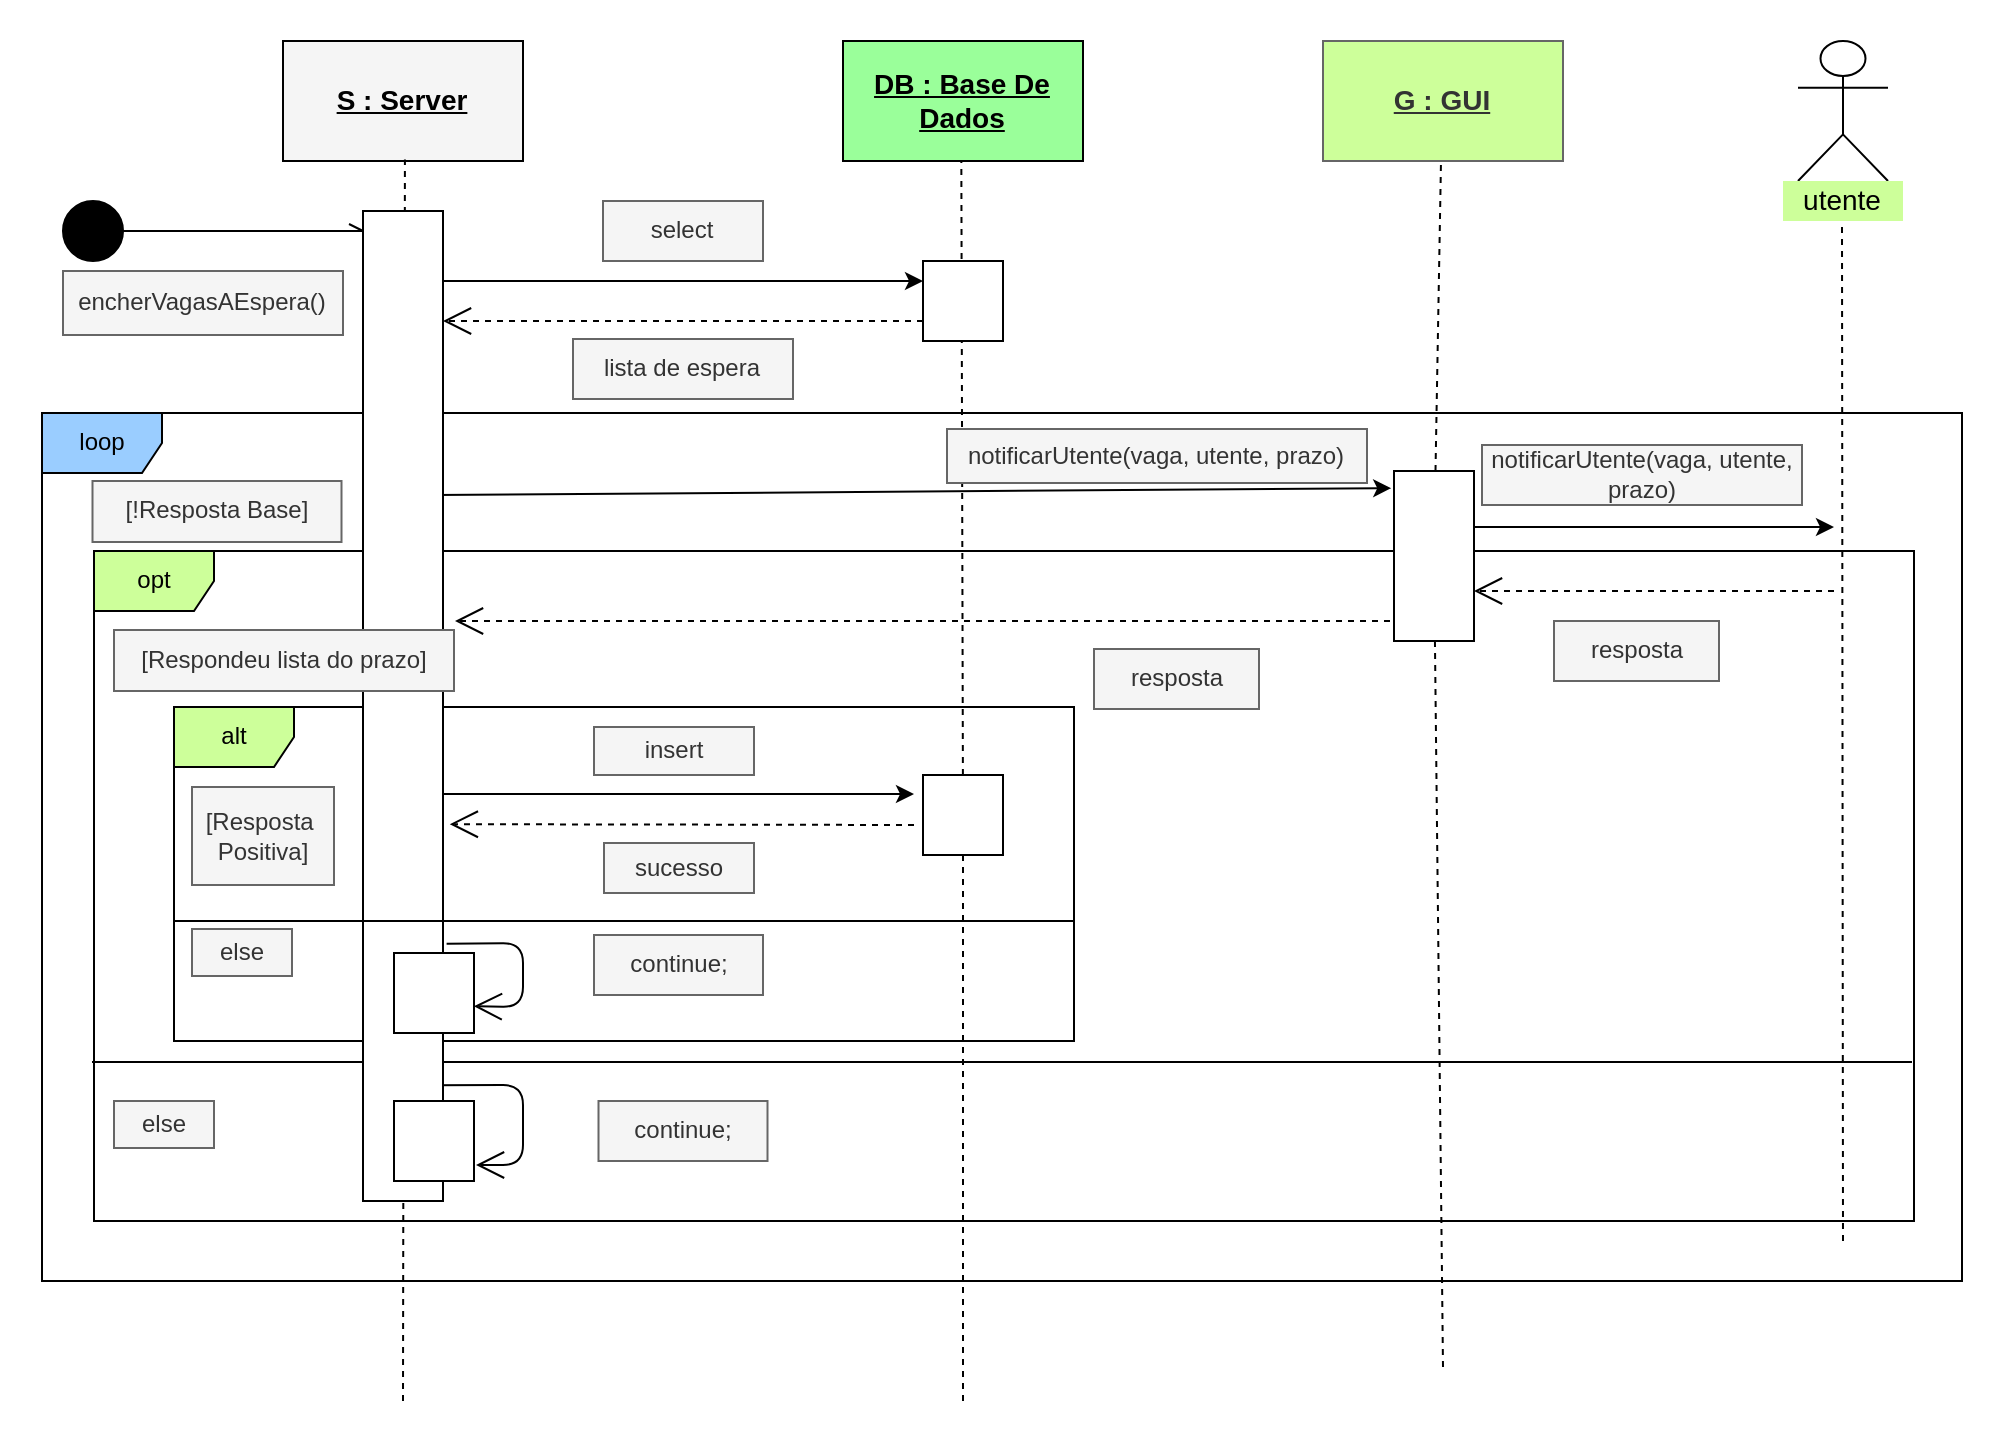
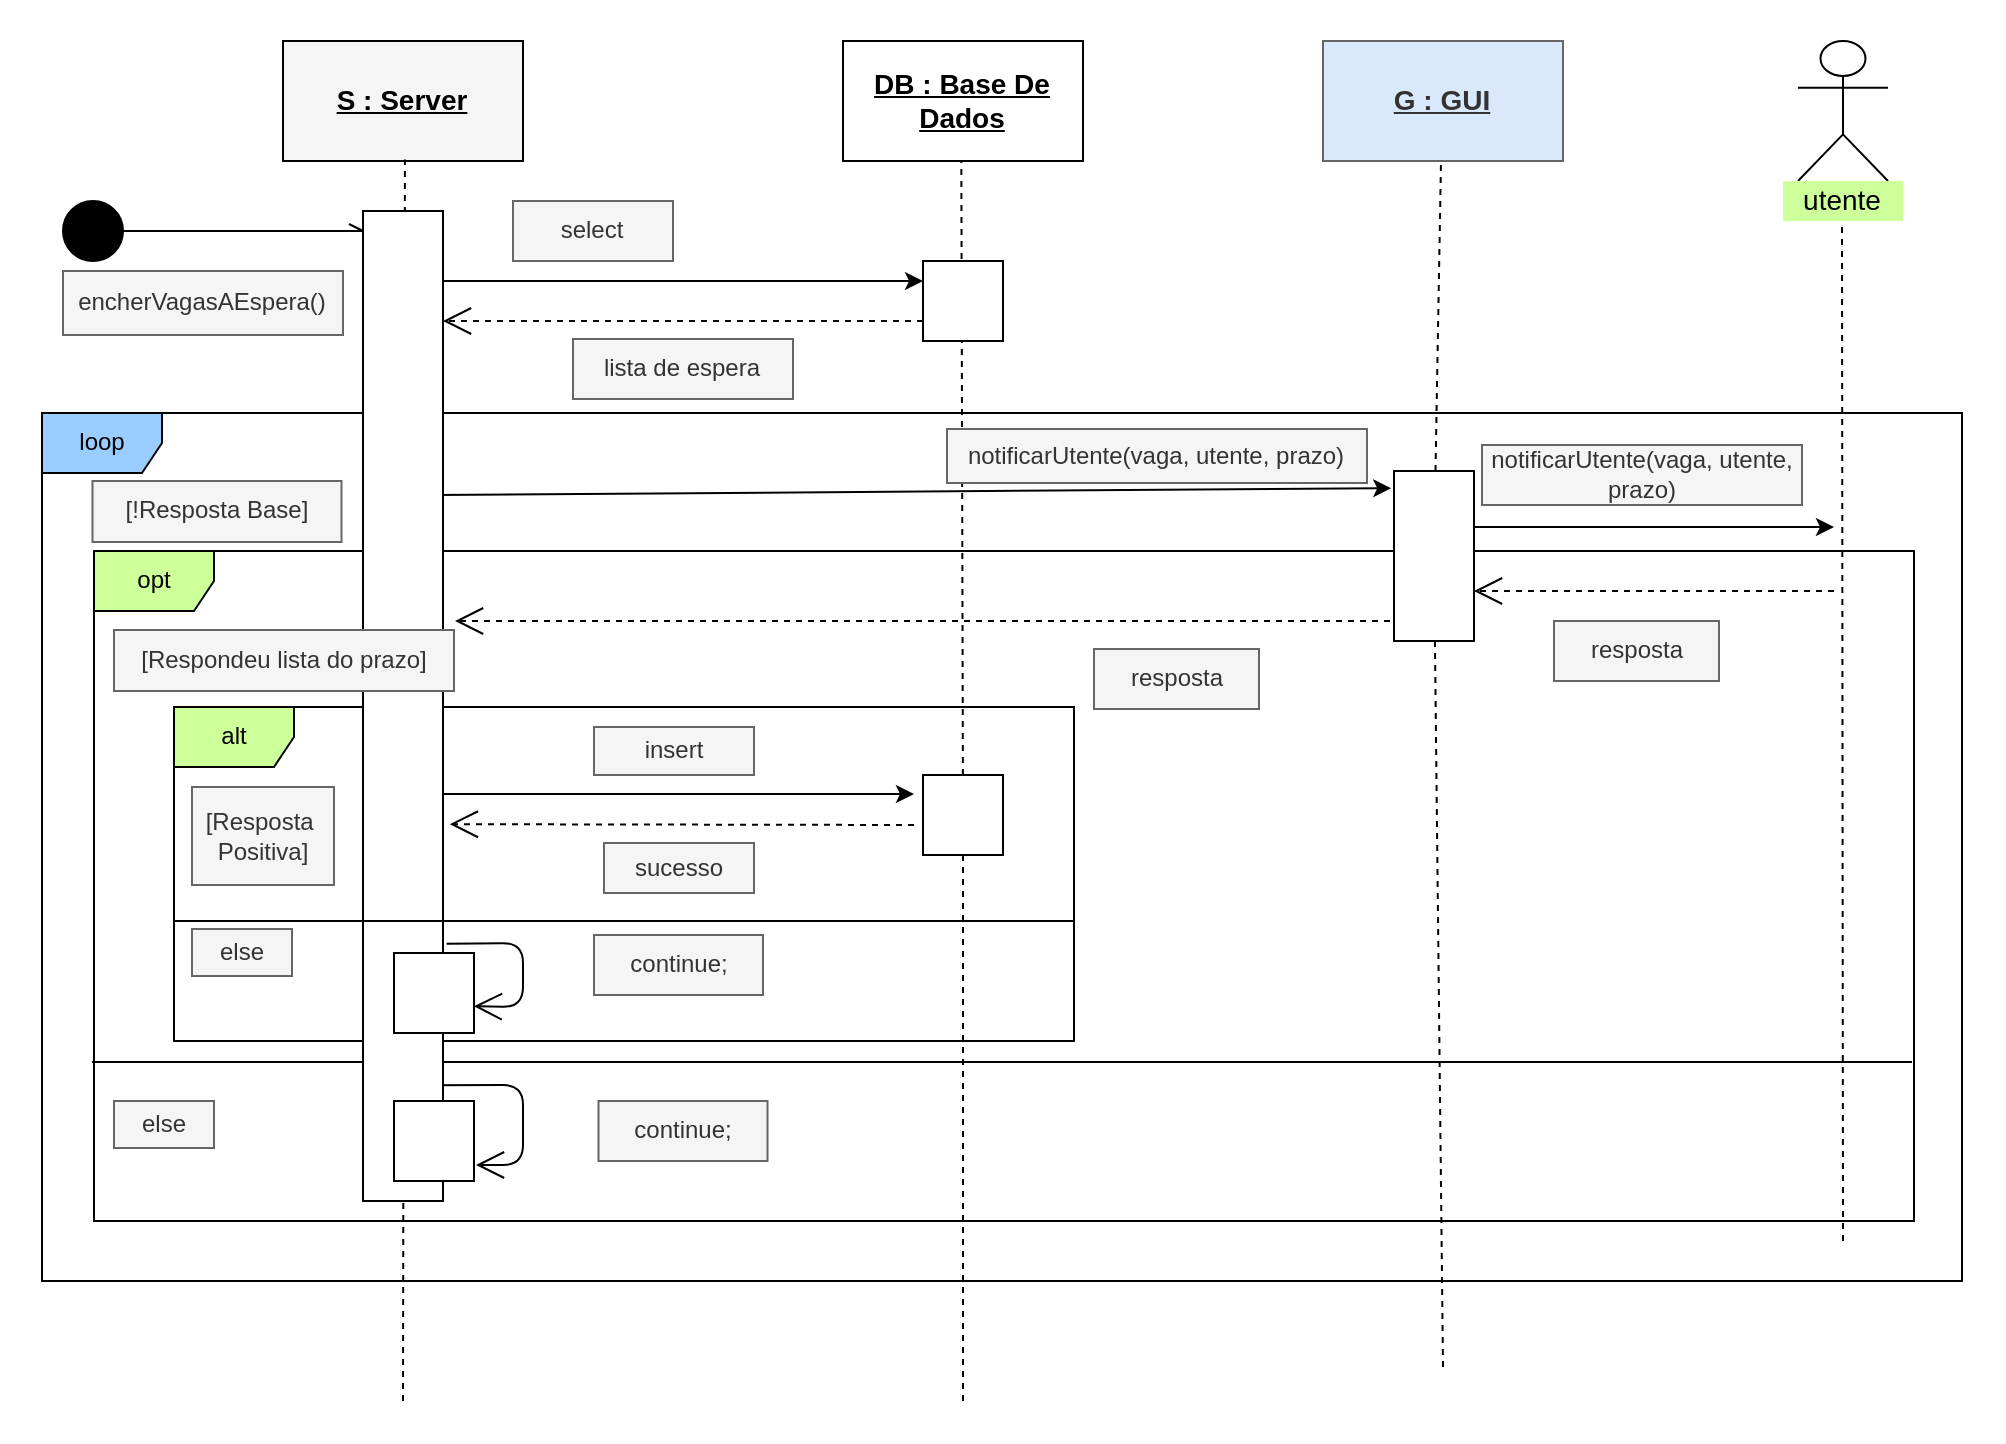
node "DB : Base De Dados": fillcolor #9aff9a -> #ffffff
node "G : GUI": fillcolor #cdff9a -> #dae8fc
node "select": moved (683, 231) -> (593, 231)
